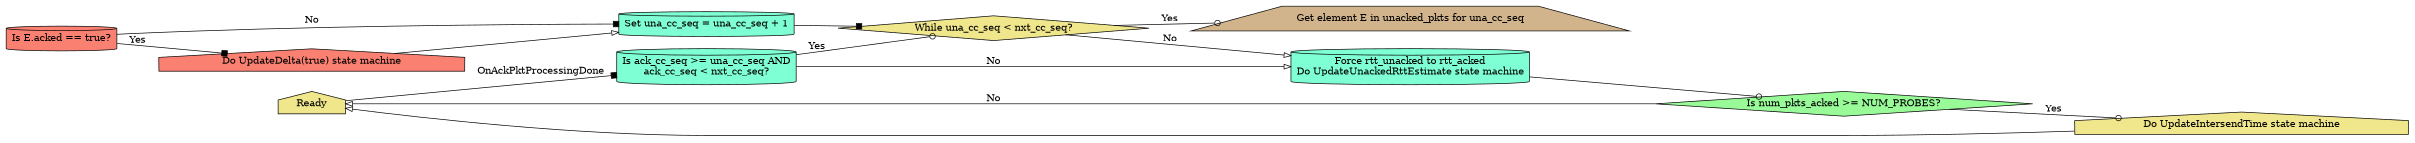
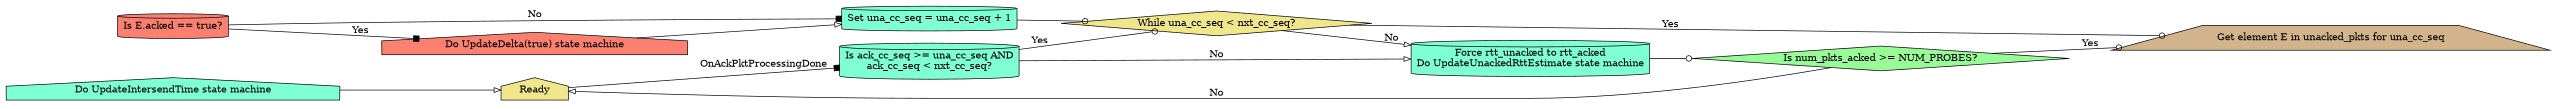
edge "Set una_cc_seq = una_cc_seq + 1" -> "While una_cc_seq < nxt_cc_seq?": arrowhead box -> odot
edge "Is num_pkts_acked >= NUM_PROBES?" -> "Do UpdateIntersendTime state machine": now "Is num_pkts_acked >= NUM_PROBES?" -> "Get element E in unacked_pkts for una_cc_seq"
node "Do UpdateIntersendTime state machine": fillcolor khaki -> aquamarine
